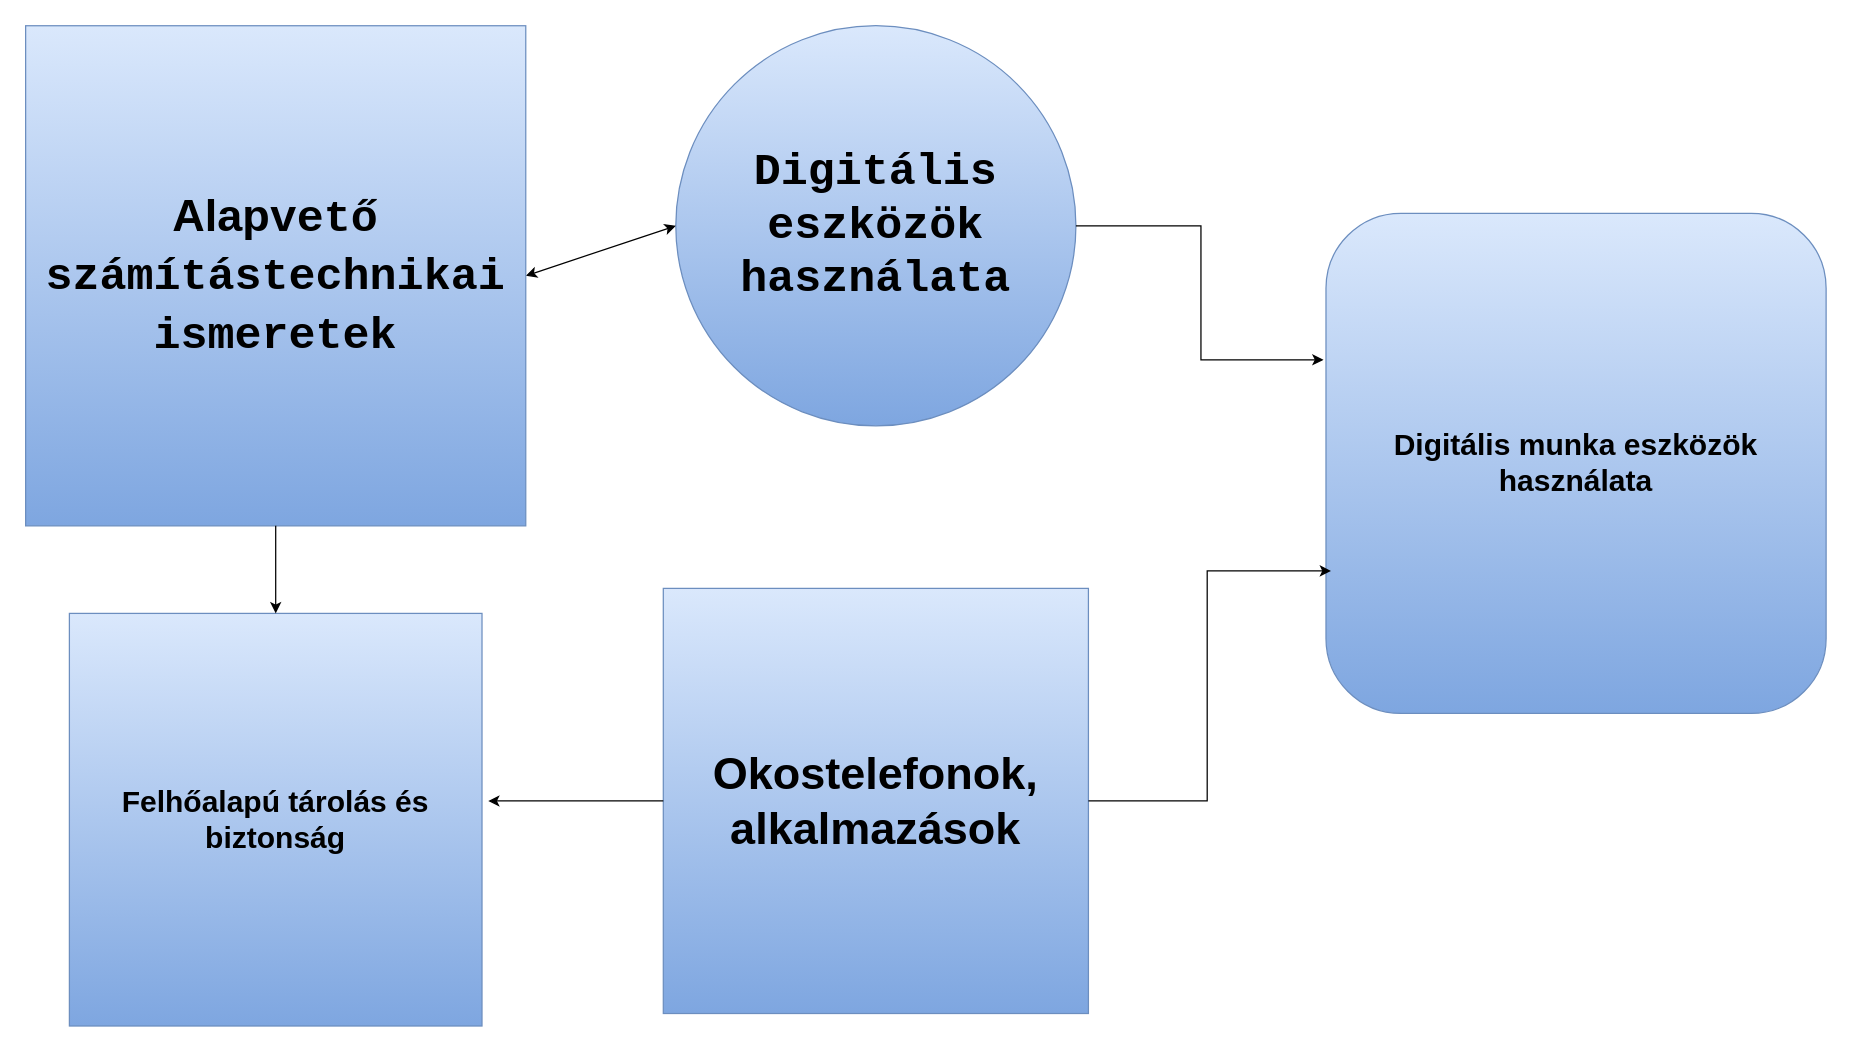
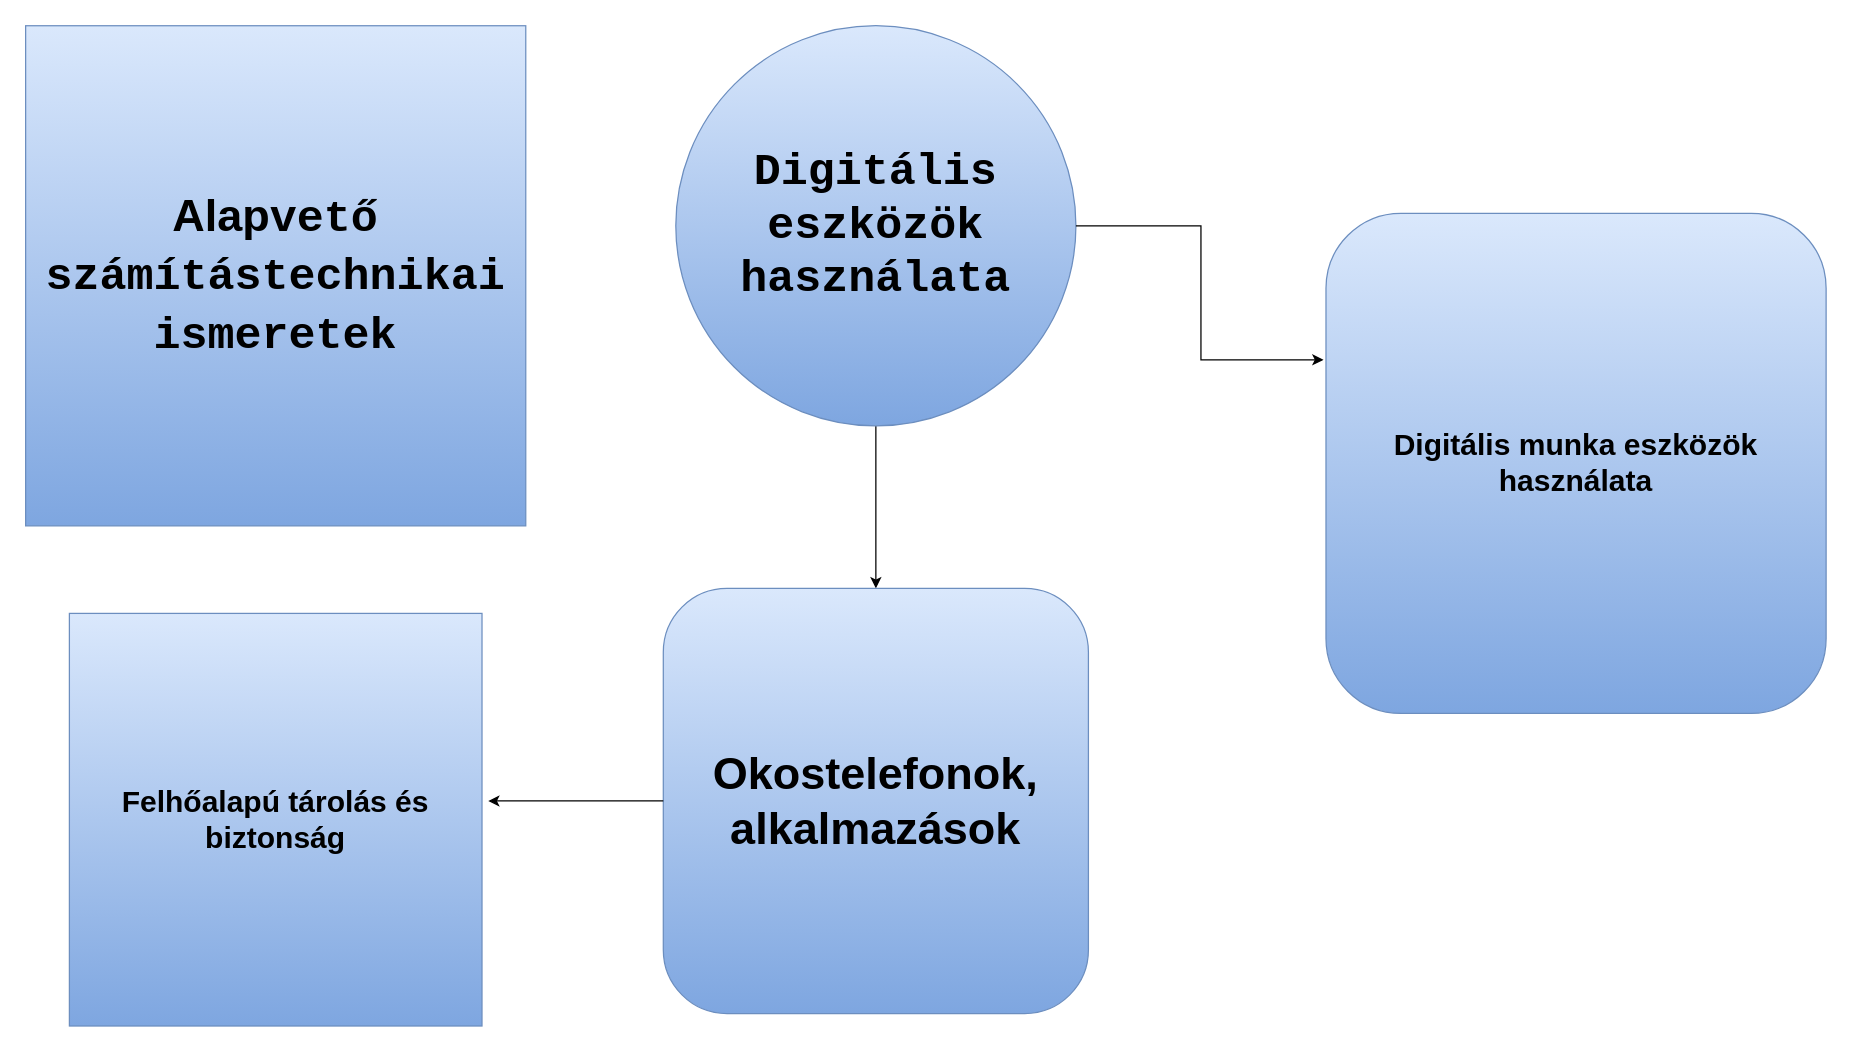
edge "Digitális eszközök használata" -- "Alapvető számítástechnikai ismeretek": removed
edge "Digitális eszközök használata" -> "Okostelefonok, alkalmazások": added
edge "Alapvető számítástechnikai ismeretek" -> "Felhőalapú tárolás és biztonság": removed
edge "Okostelefonok, alkalmazások" -> "Digitális munka eszközök használata": removed
node "Okostelefonok, alkalmazások": shape rectangle -> rounded rectangle
